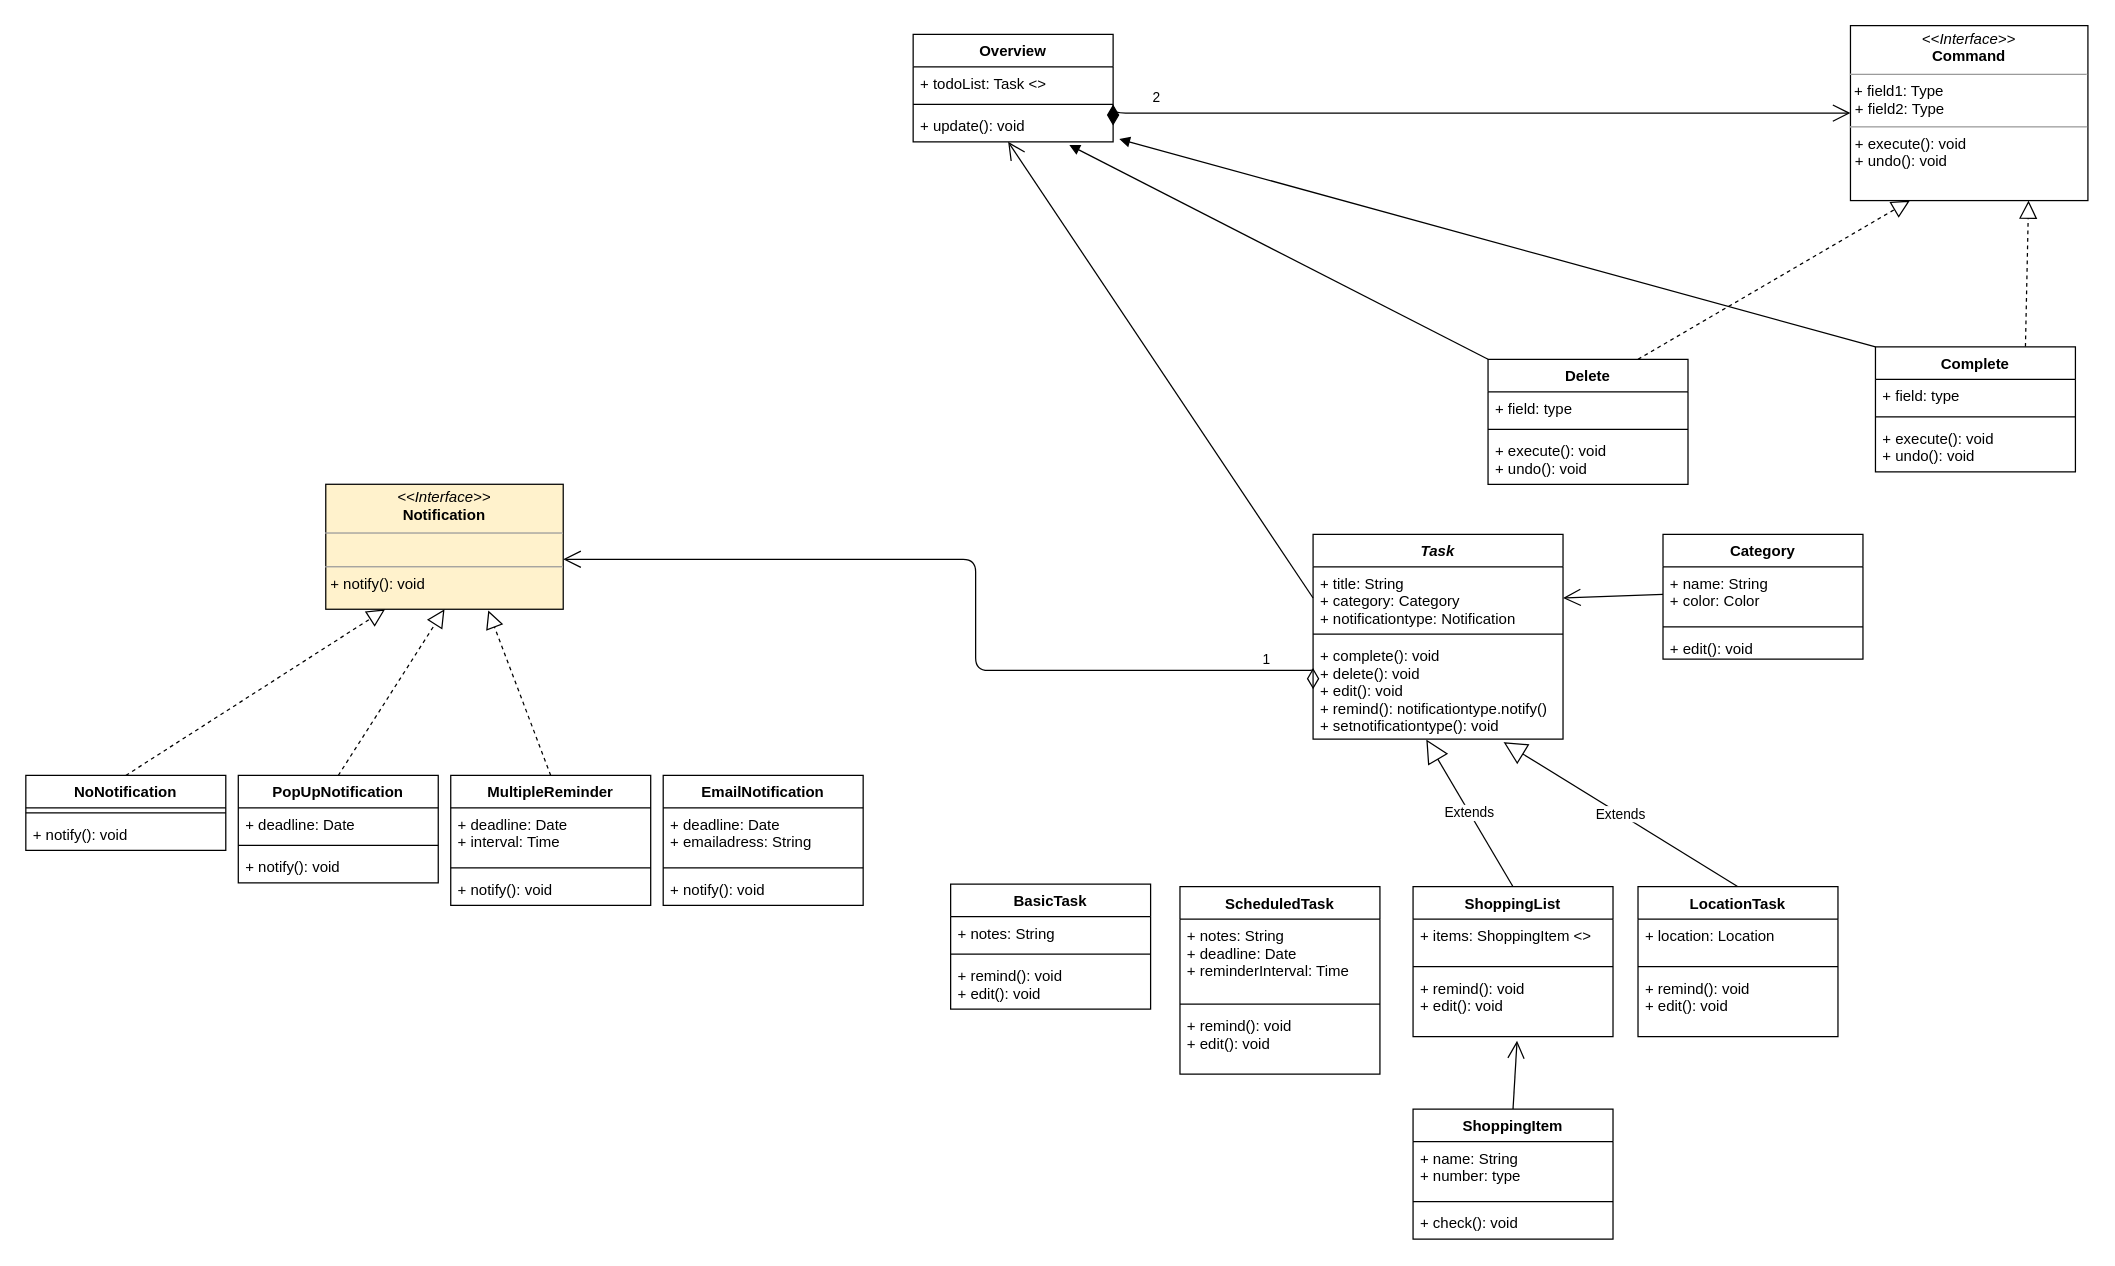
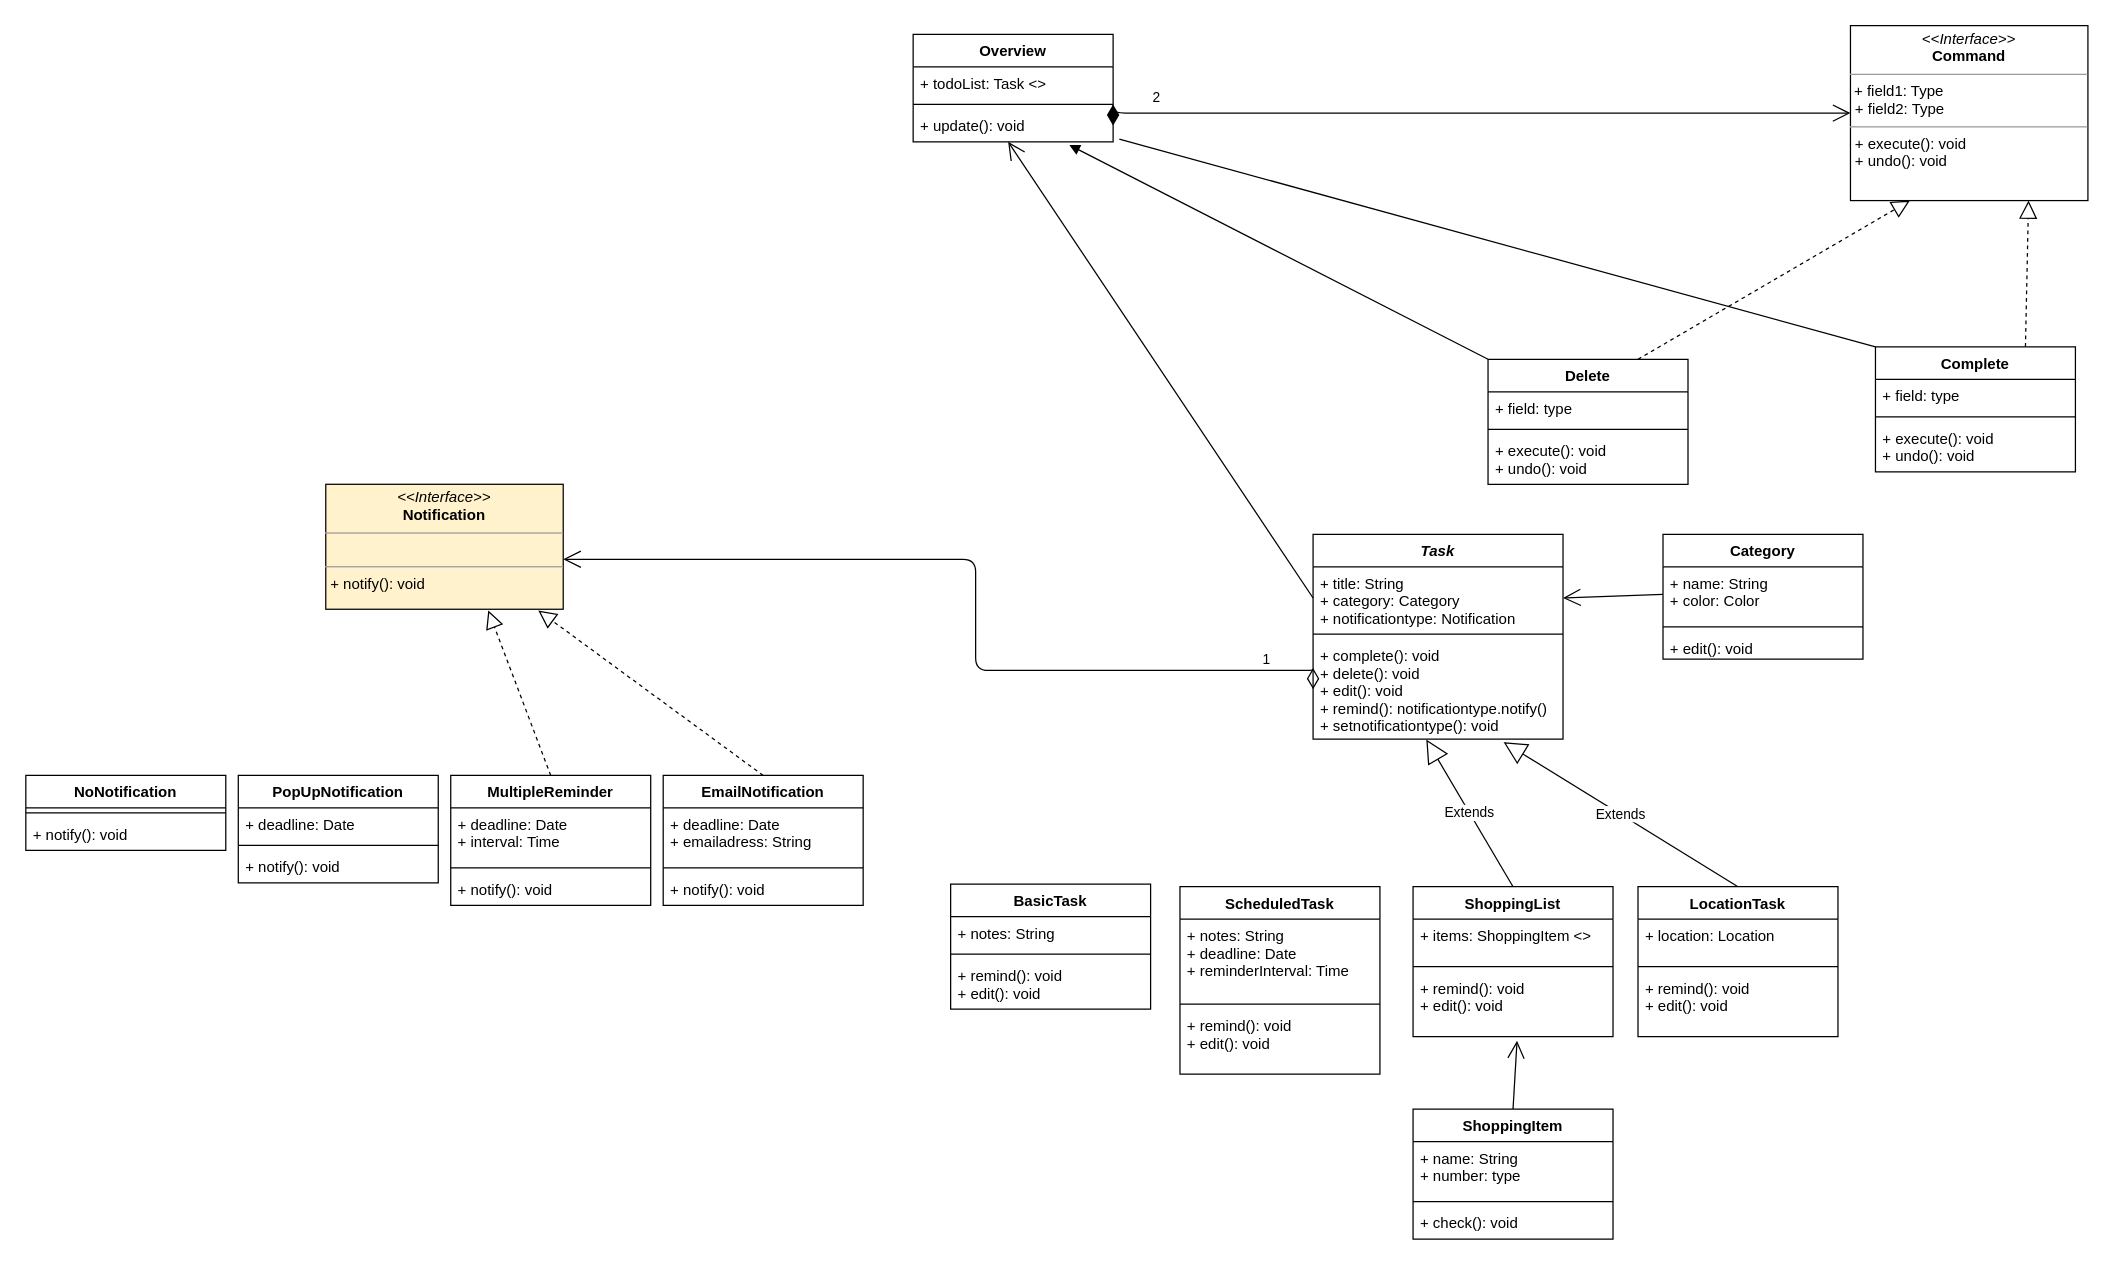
edge "Complete" -> "+ update(): void": arrowhead block -> none
edge "NoNotification" -> "<<Interface>> Notification + notify(): void": removed
edge "EmailNotification" -> "<<Interface>> Notification + notify(): void": added
edge "PopUpNotification" -> "<<Interface>> Notification + notify(): void": removed
